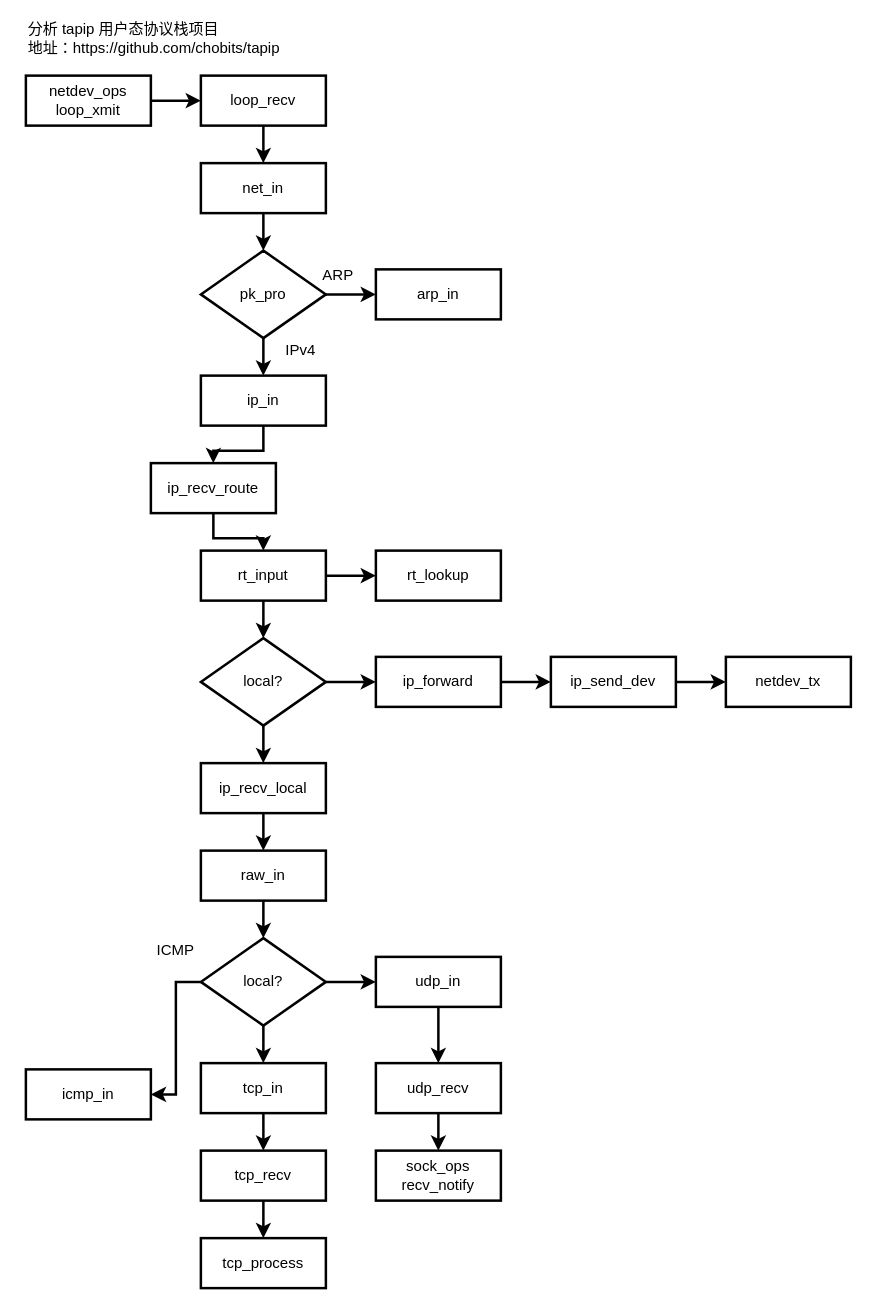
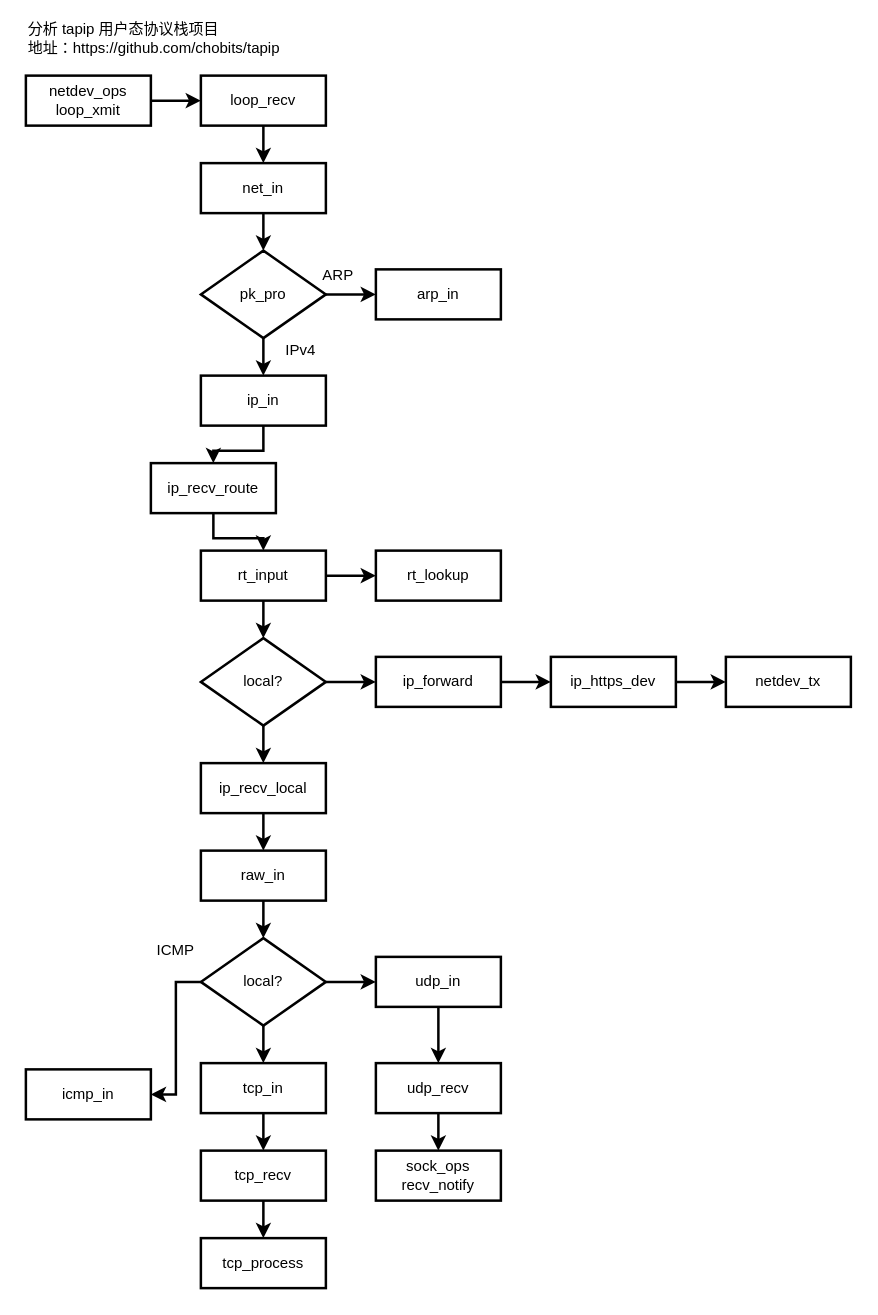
node "ip_send_dev": label "ip_send_dev" -> "ip_https_dev"
